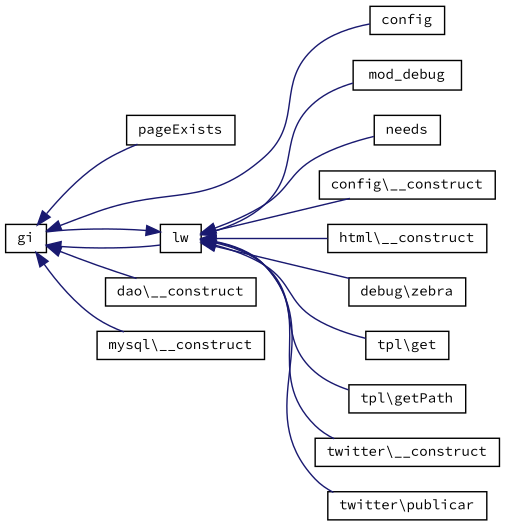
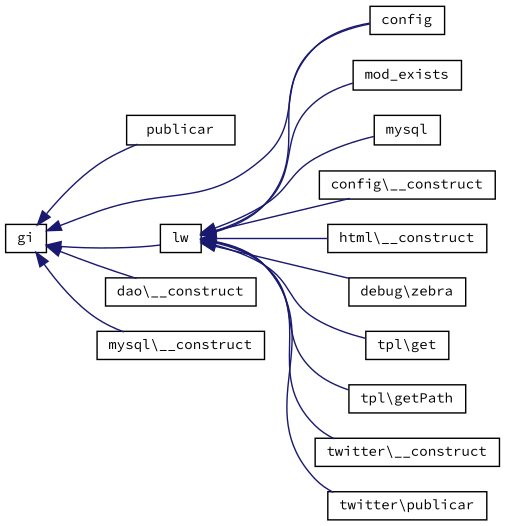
node "mod_debug": label "mod_debug" -> "mod_exists"
node "pageExists": label "pageExists" -> "publicar"
node "needs": label "needs" -> "mysql"
edge "gi" -> "lw": now "config" -> "lw"
